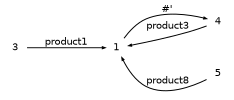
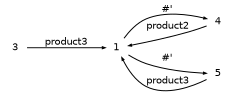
edge "4" -> "1": label "product3" -> "product2"
edge "3" -> "1": label "product1" -> "product3"
edge "1" -> "5": added, label "#'"
edge "5" -> "1": label "product8" -> "product3"
